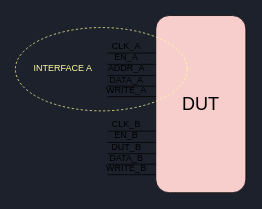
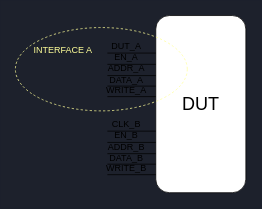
node "CLK_A": label "CLK_A" -> "DUT_A"
node "INTERFACE A": moved (63, 69) -> (63, 50)
node "DUT": fillcolor #f8cecc -> #ffffff
node "DUT_B": label "DUT_B" -> "ADDR_B"
